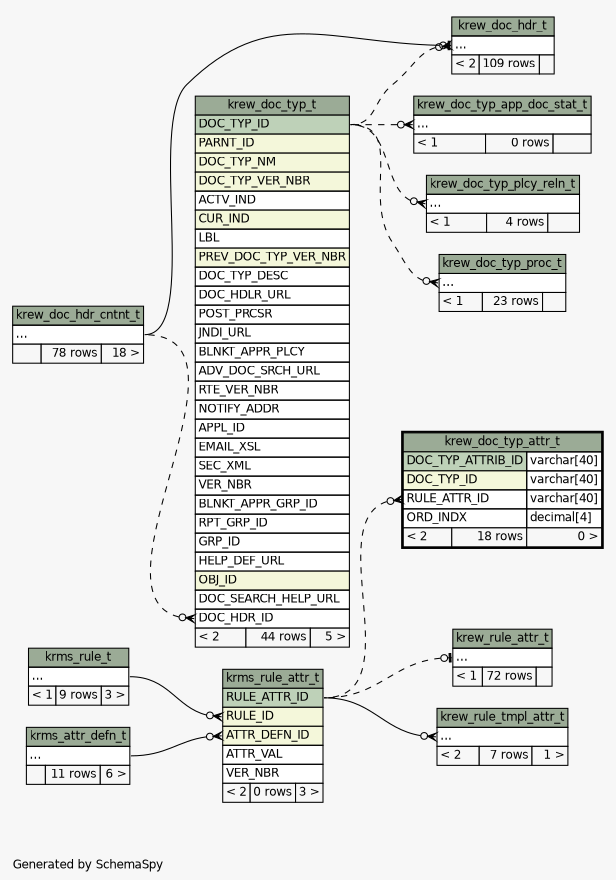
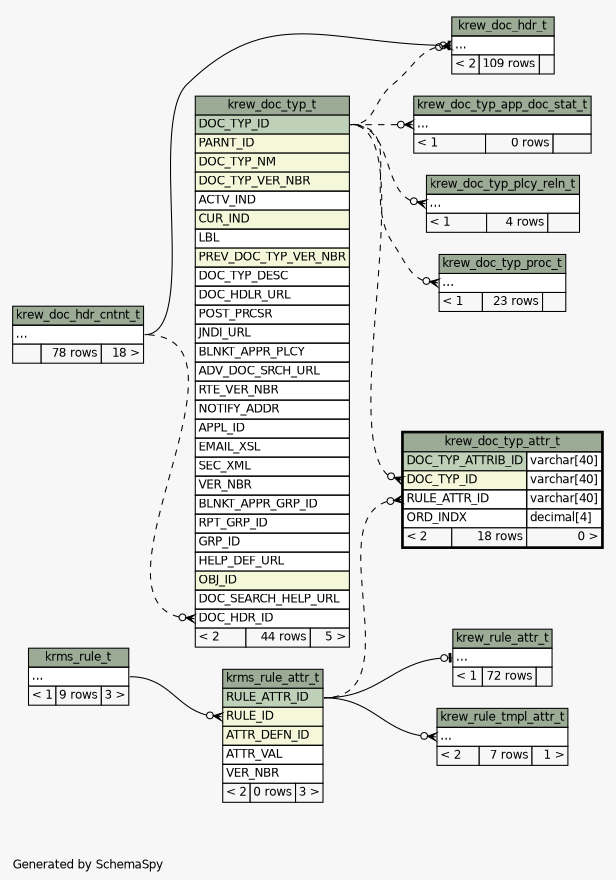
edge "krew_doc_typ_t" -> "krew_doc_typ_attr_t": added
edge "krms_rule_attr_t" -> "krew_rule_attr_t": style dashed -> solid
node "krms_attr_defn_t": removed
